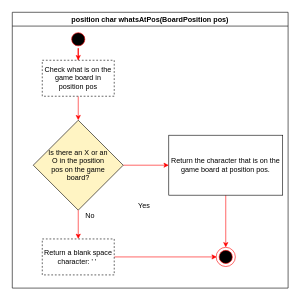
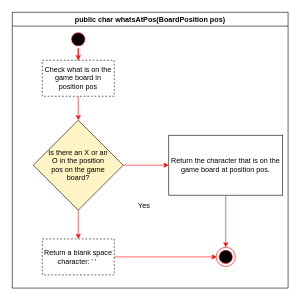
node "position char whatsAtPos(BoardPosition pos)": label "position char whatsAtPos(BoardPosition pos)" -> "public char whatsAtPos(BoardPosition pos)"
node "No": removed
